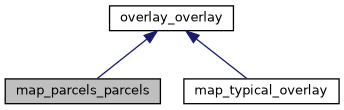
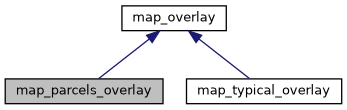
node "overlay_overlay": label "overlay_overlay" -> "map_overlay"
node "map_parcels_parcels": label "map_parcels_parcels" -> "map_parcels_overlay"
